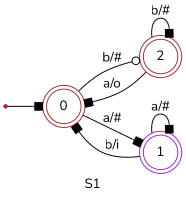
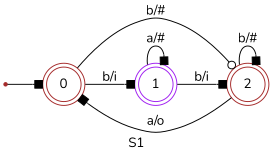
edge "0" -> "1": label "a/#" -> "b/i"
edge "1" -> "0": now "1" -> "2"
